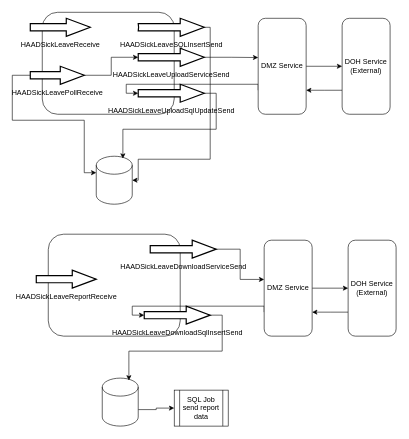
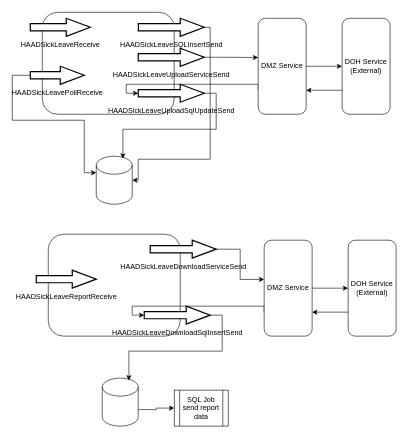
edge "HAADSickLeavePollReceive" -> "HAADSickLeaveUploadServiceSend": removed
